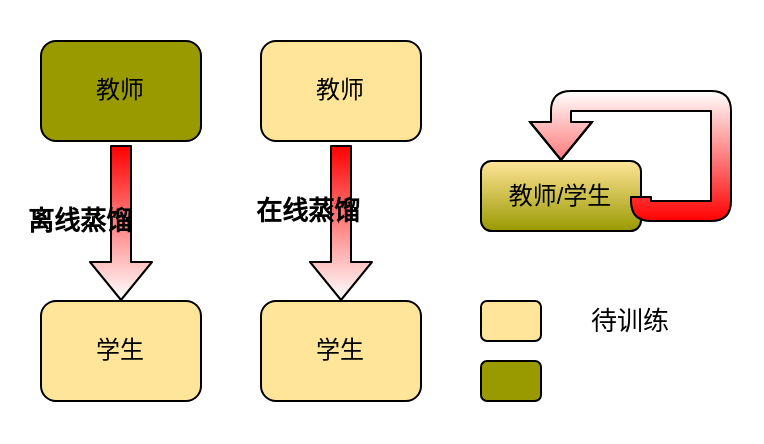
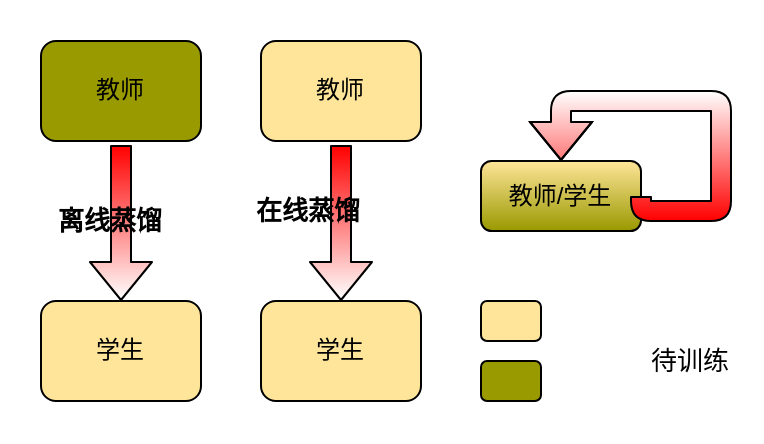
node "离线蒸馏": moved (81, 221) -> (111, 221)
node "待训练": moved (631, 321) -> (691, 361)
